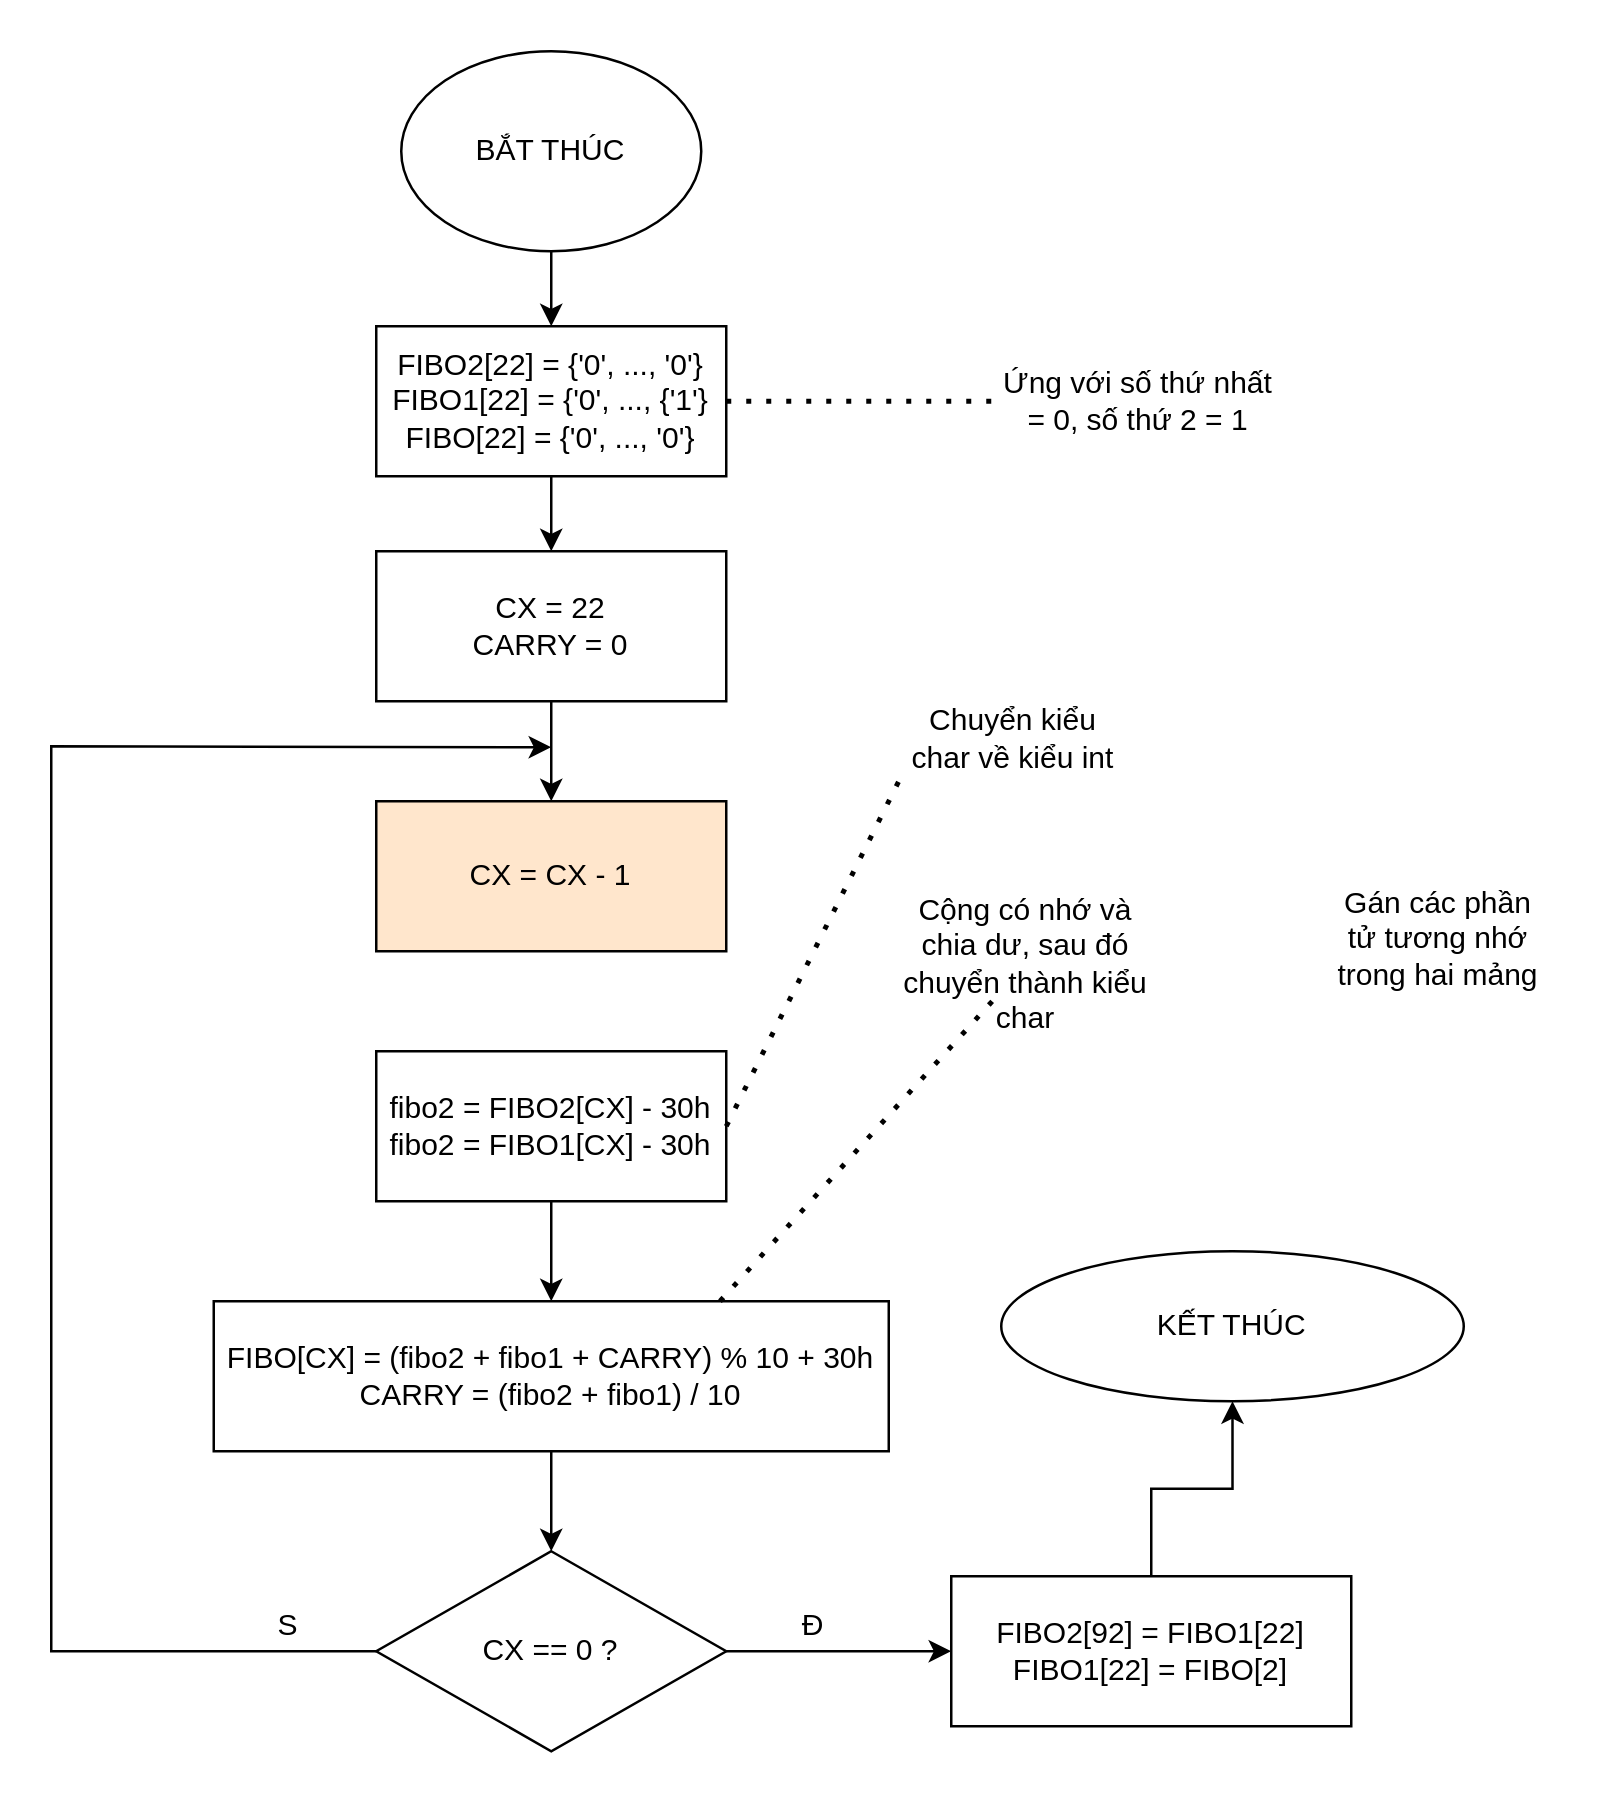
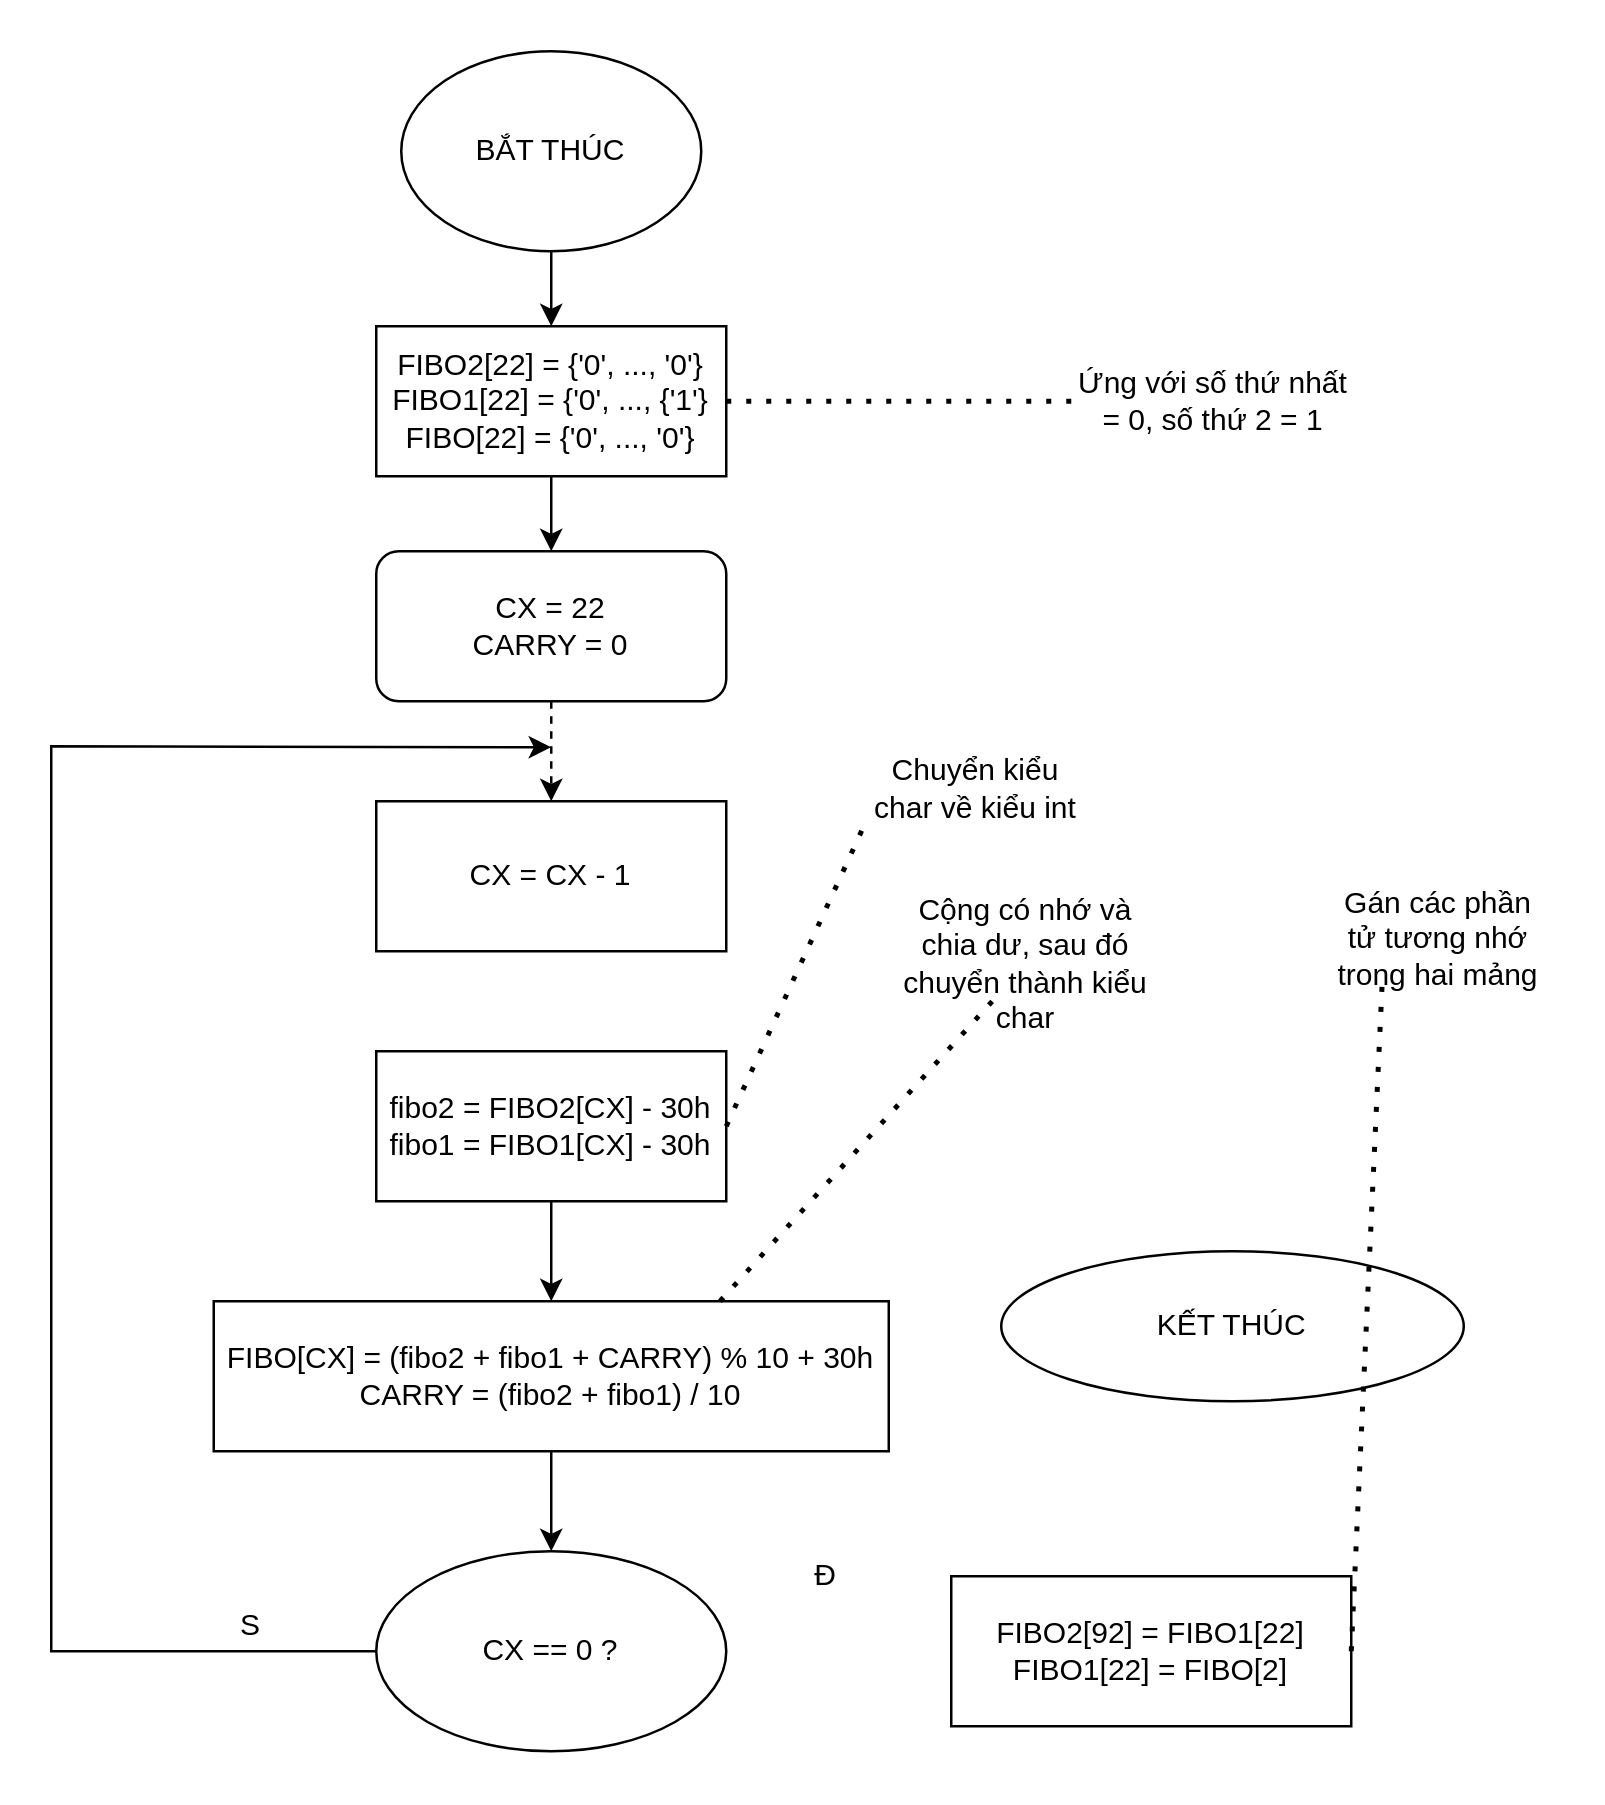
node "Ứng với số thứ nhất = 0, số thứ 2 = 1": moved (1139, 401) -> (1214, 401)
node "CX = 22 CARRY = 0": shape rectangle -> rounded rectangle
node "Chuyển kiểu char về kiểu int": moved (1014, 739) -> (976, 789)
edge "CX = 22 CARRY = 0" -> "CX = CX - 1": style solid -> dashed
node "CX = CX - 1": fillcolor #ffe6cc -> #ffffff
node "fibo2 = FIBO2[CX] - 30h fibo2 = FIBO1[CX] - 30h": label "fibo2 = FIBO2[CX] - 30h fibo2 = FIBO1[CX] - 30h" -> "fibo2 = FIBO2[CX] - 30h fibo1 = FIBO1[CX] - 30h"
edge "FIBO2[92] = FIBO1[22] FIBO1[22] = FIBO[2]" -> "KẾT THÚC": removed
node "S": moved (289, 1626) -> (251, 1626)
node "Đ": moved (814, 1626) -> (826, 1576)
edge "Gán các phần tử tương nhớ trong hai mảng" -- "FIBO2[92] = FIBO1[22] FIBO1[22] = FIBO[2]": added
node "CX == 0 ?": shape diamond -> ellipse
edge "CX == 0 ?" -> "FIBO2[92] = FIBO1[22] FIBO1[22] = FIBO[2]": removed
